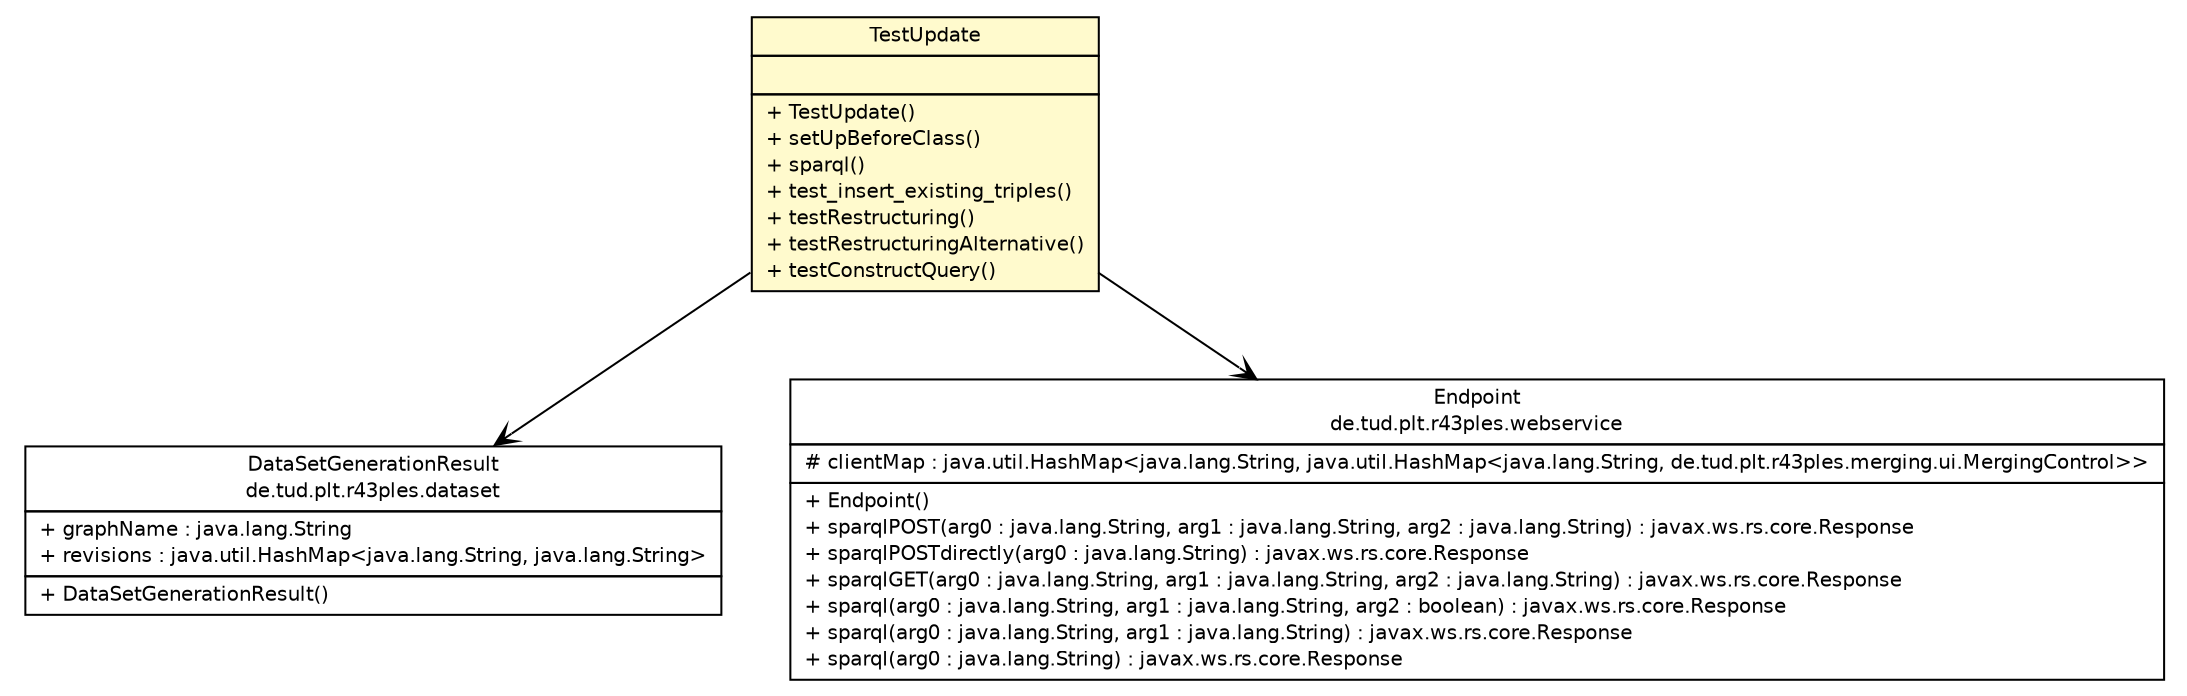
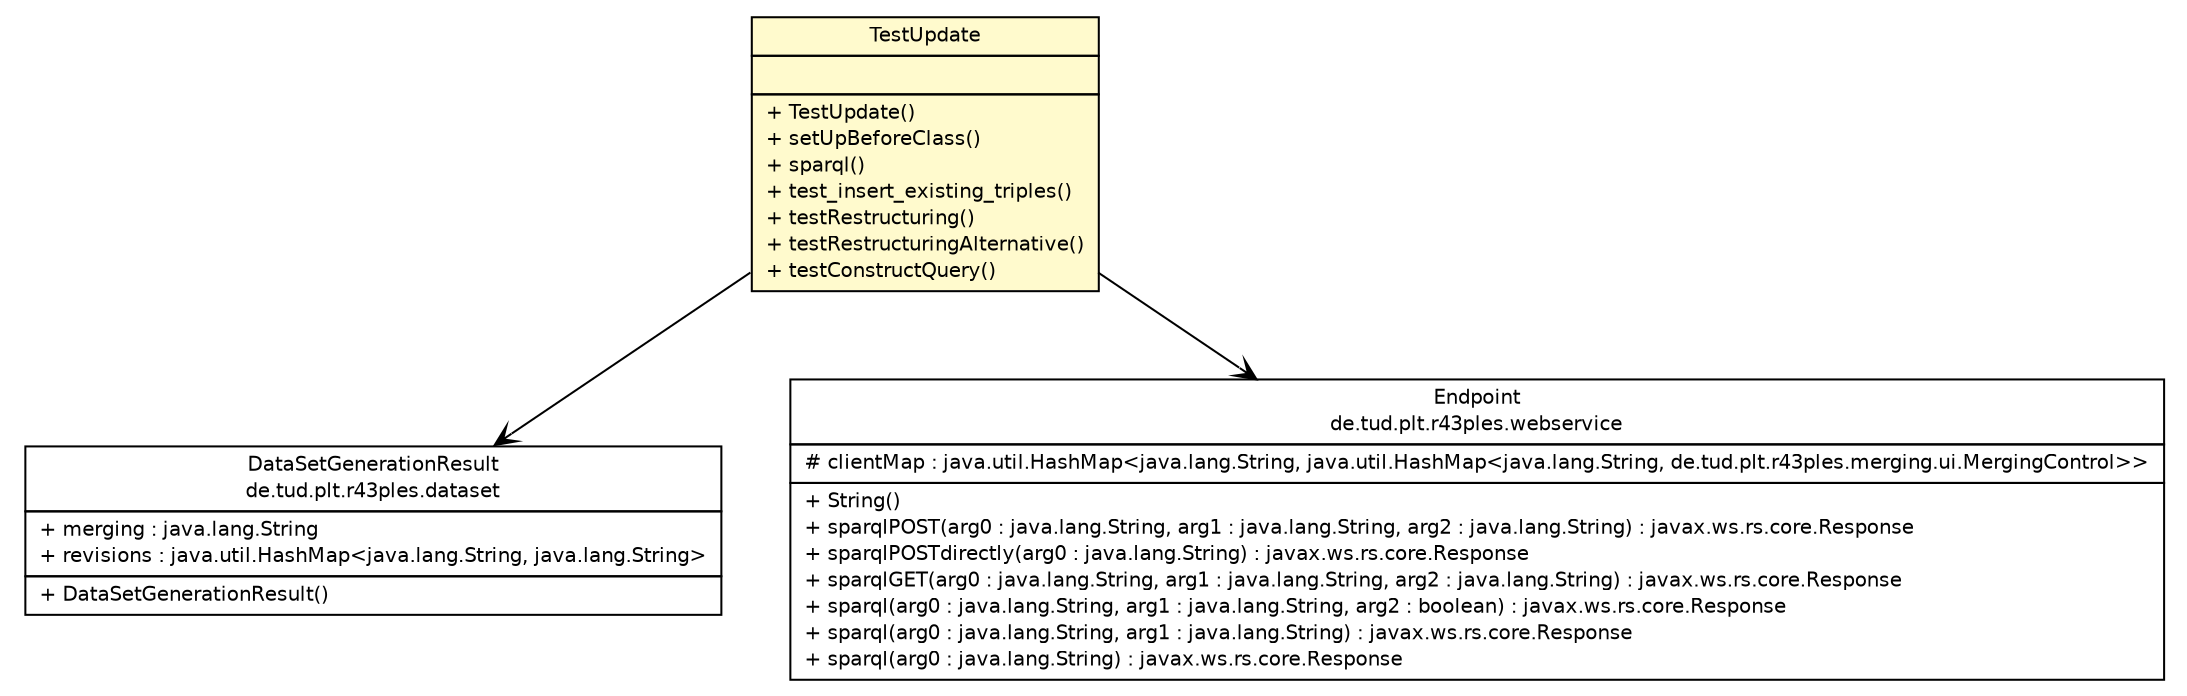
node "Endpoint": text "+ Endpoint()" -> "+ String()"
node "DataSetGenerationResult": text "+ graphName : java.lang.String" -> "+ merging : java.lang.String"
